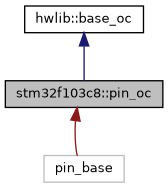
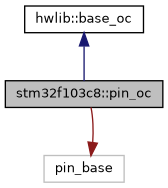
edge "pin_base" -> "stm32f103c8::pin_oc": reversed
